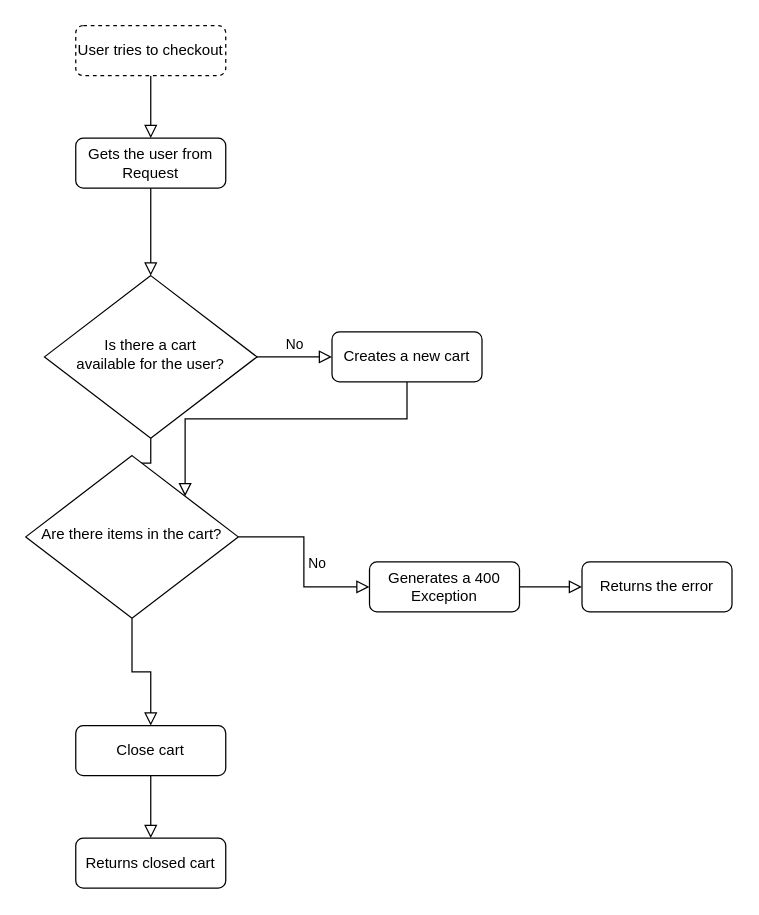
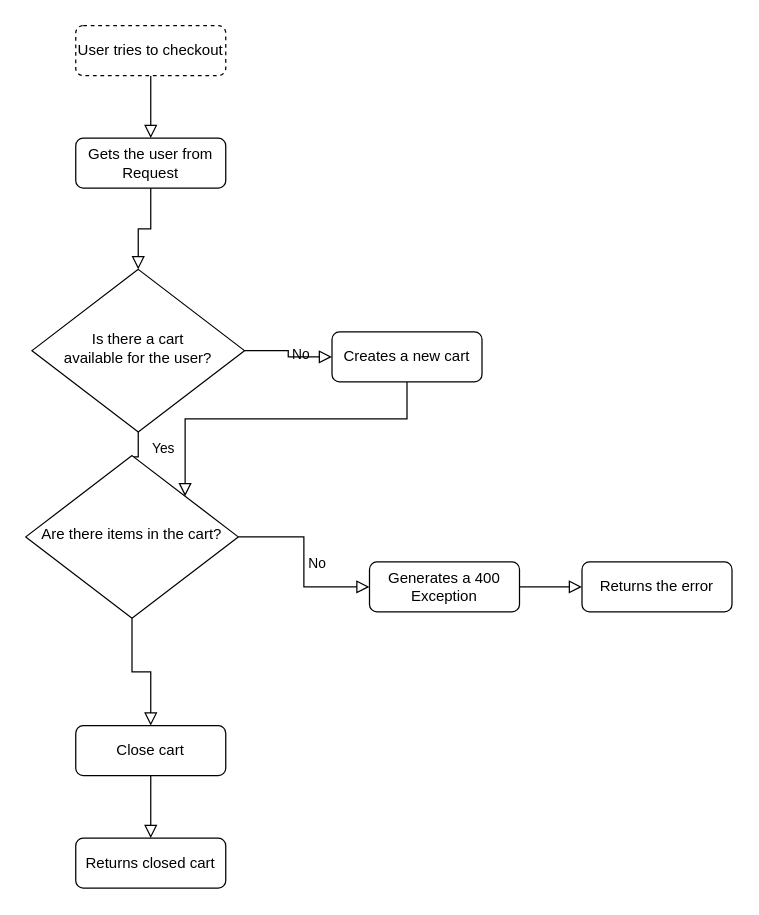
node "Is there a cart available for the user?": moved (151, 357) -> (138, 351)
